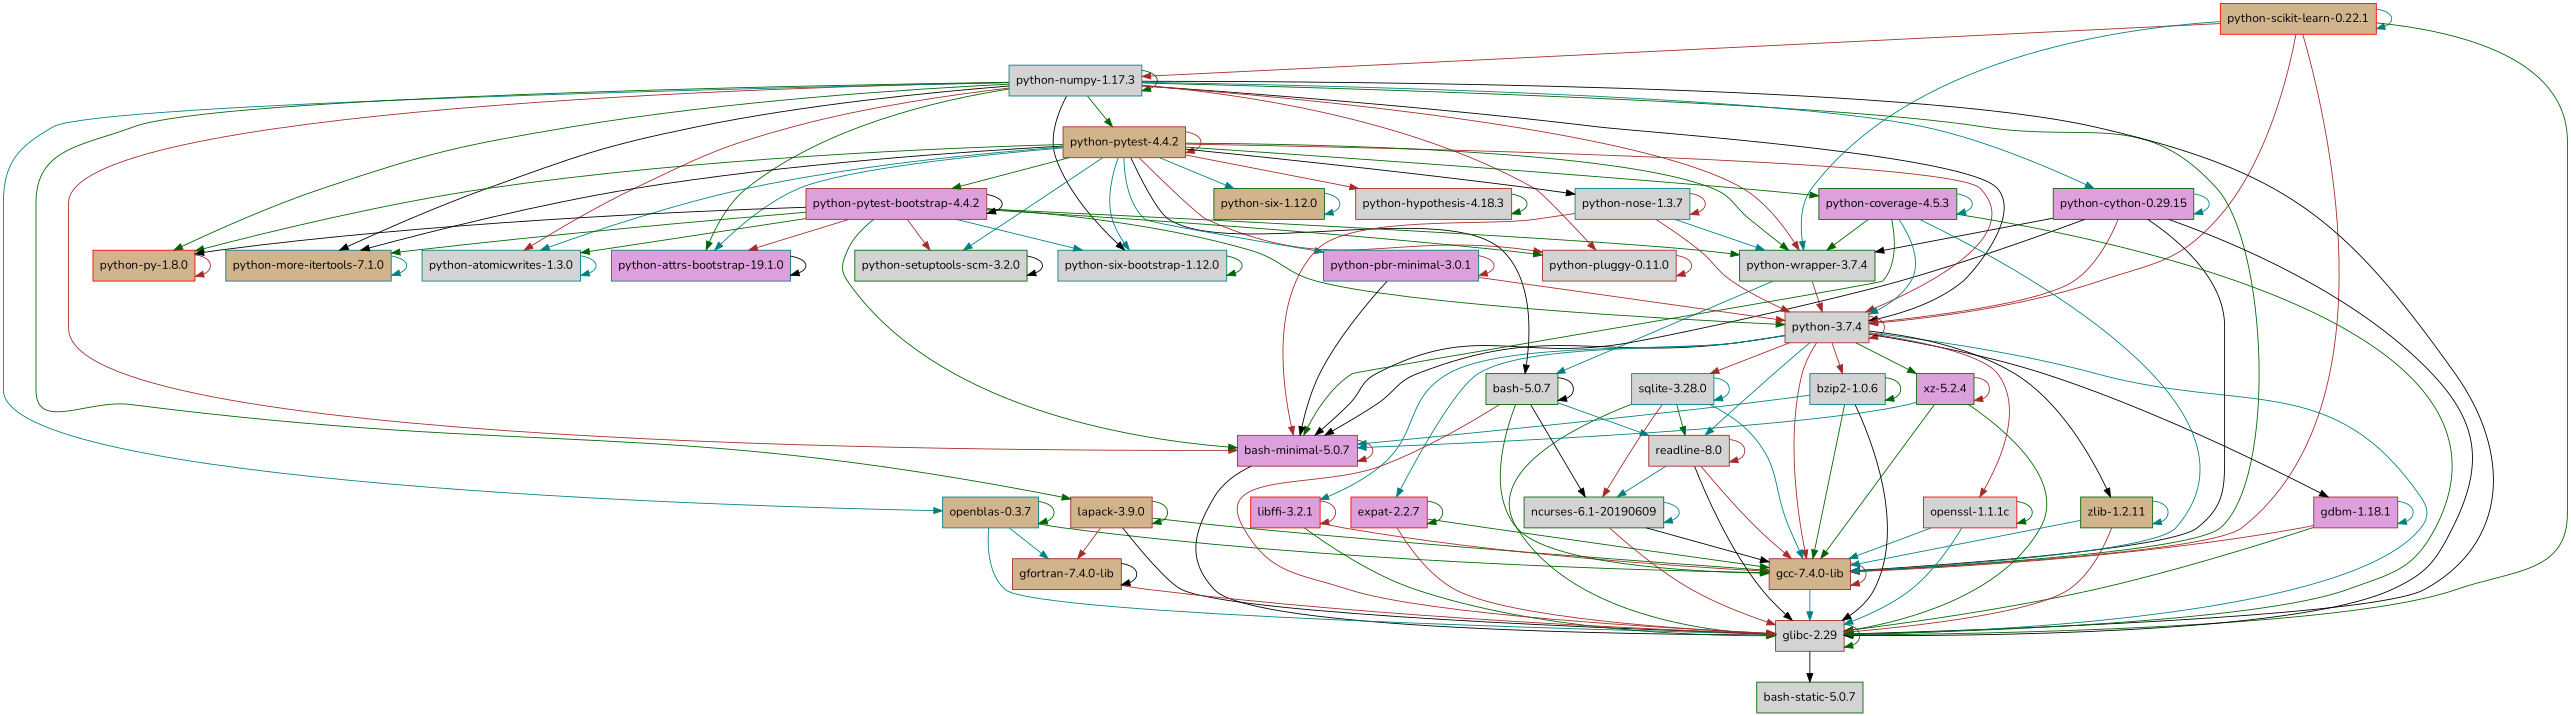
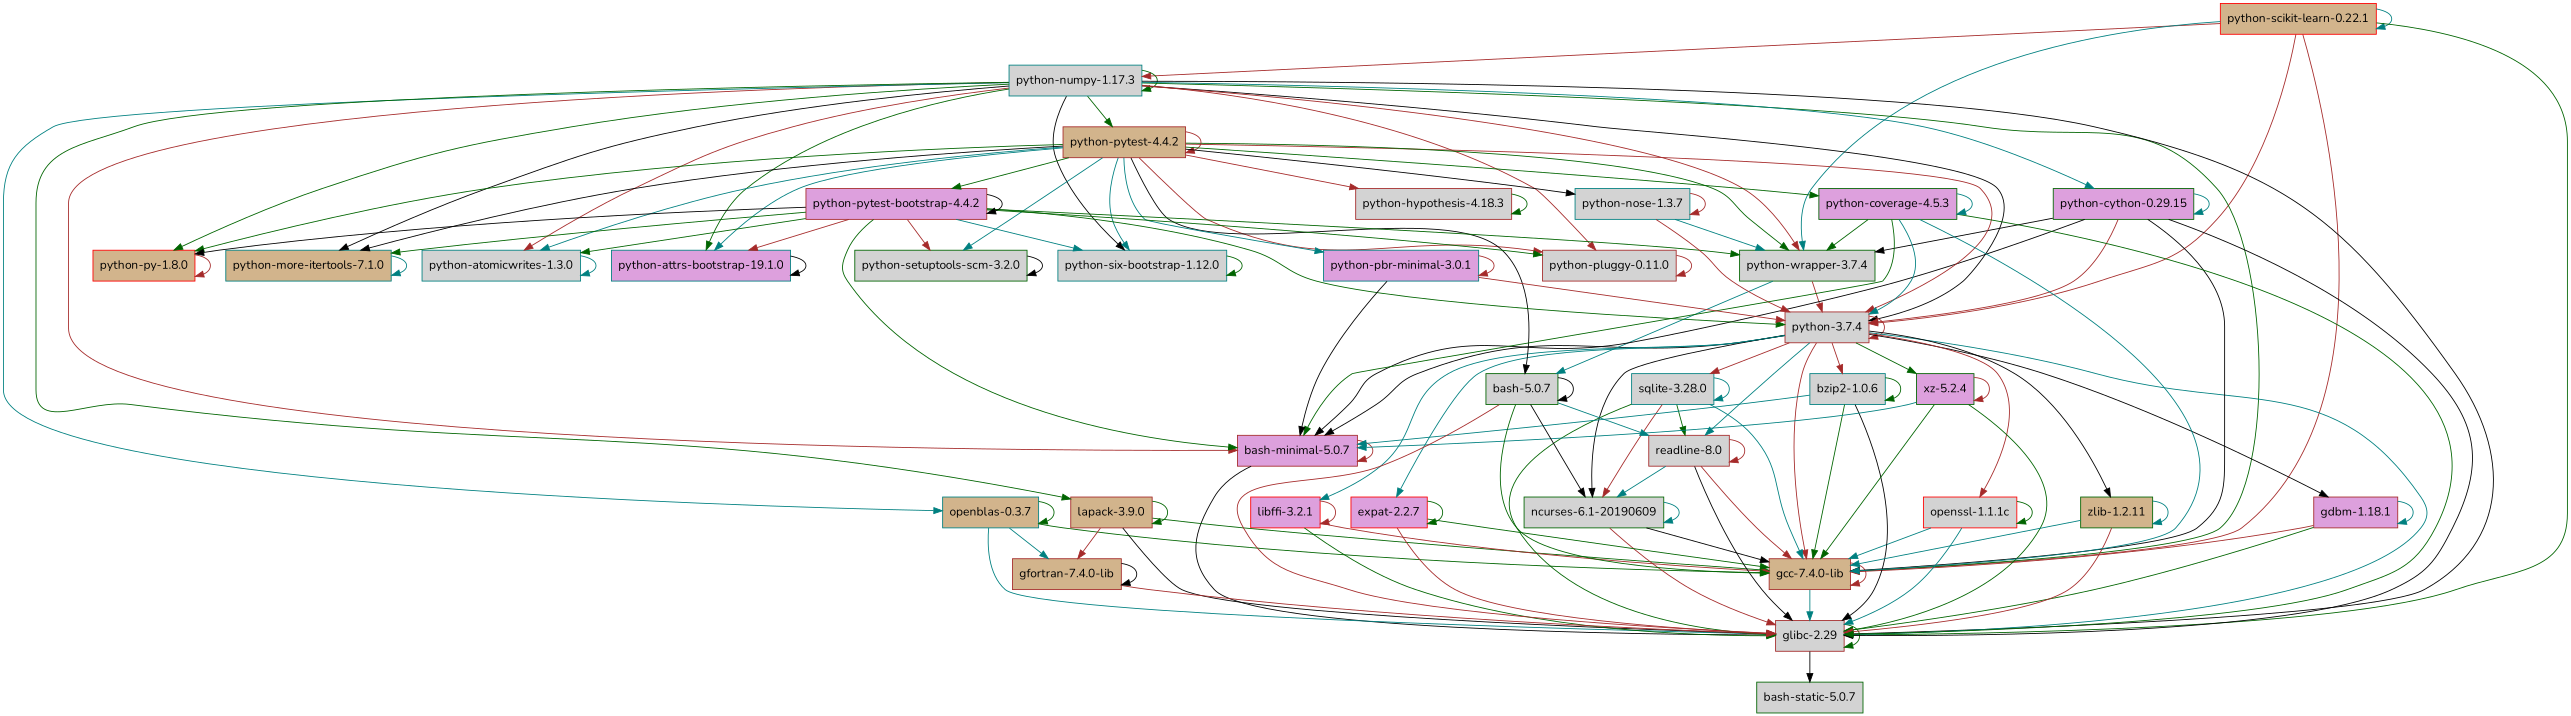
node "python-six-1.12.0": removed
edge "python-nose-1.3.7" -> "bash-minimal-5.0.7": removed
edge "python-3.7.4" -> "ncurses-6.1-20190609": added
